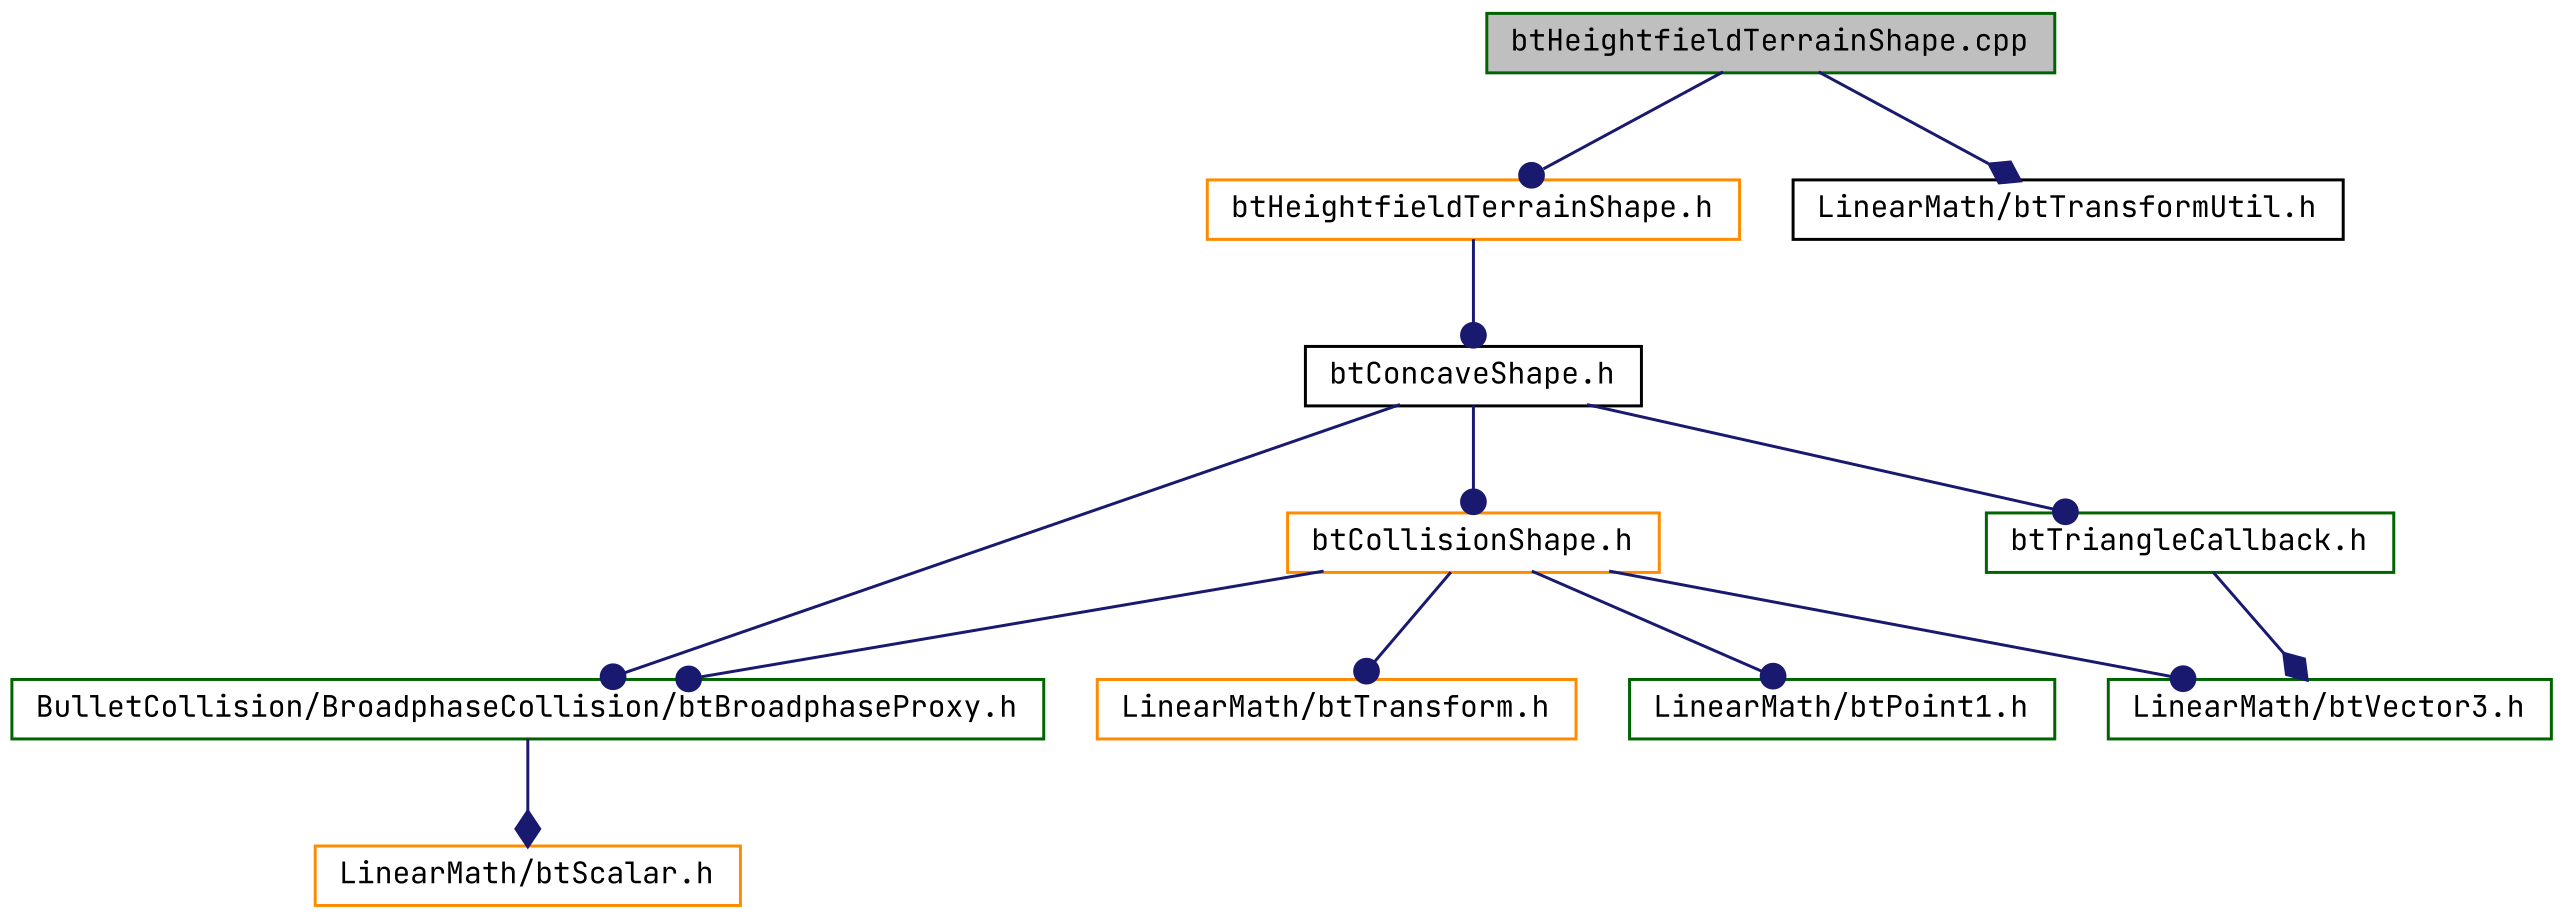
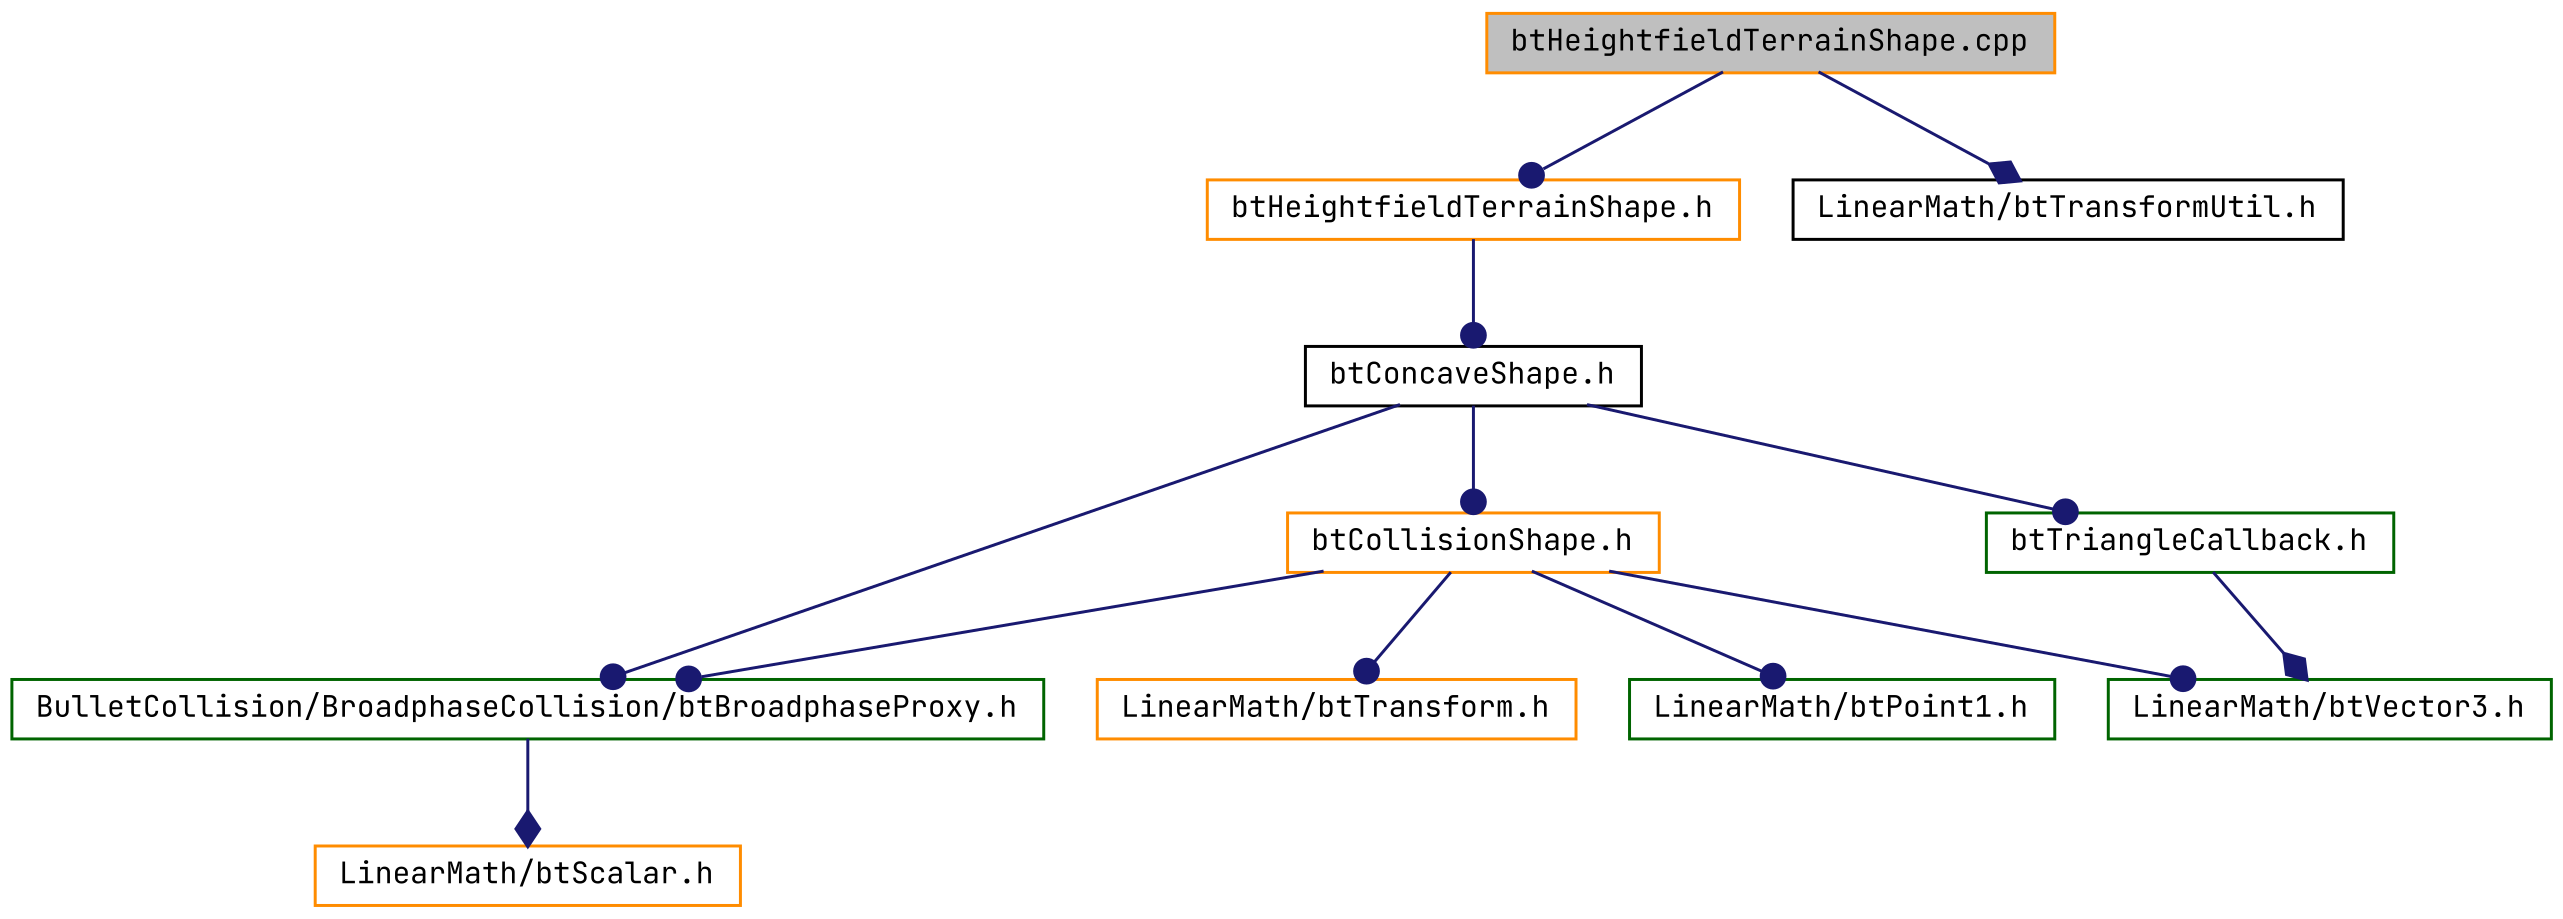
node "btHeightfieldTerrainShape.cpp": color darkgreen -> darkorange
